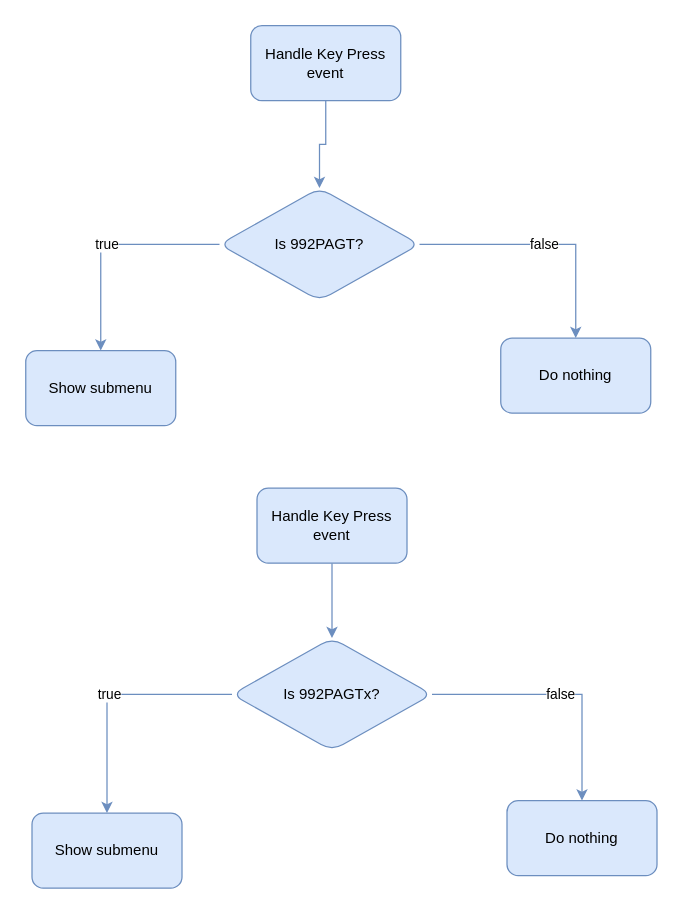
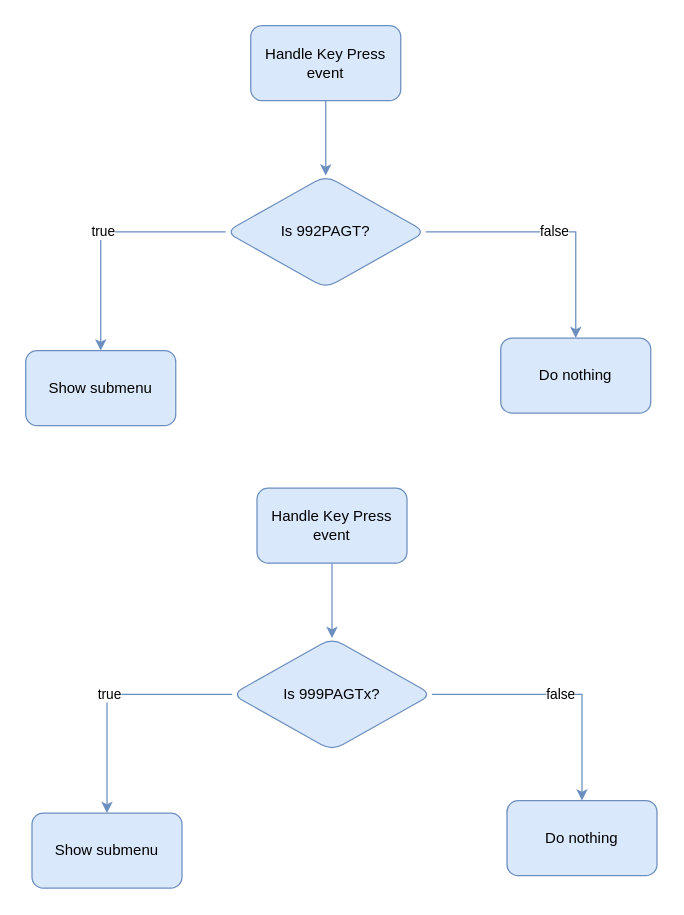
node "Is 992PAGT?": moved (319, 244) -> (326, 232)
node "Is 992PAGTx?": label "Is 992PAGTx?" -> "Is 999PAGTx?"
